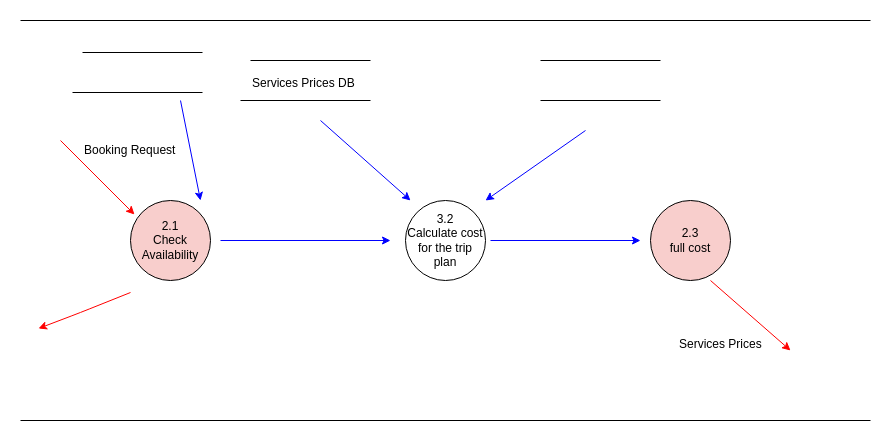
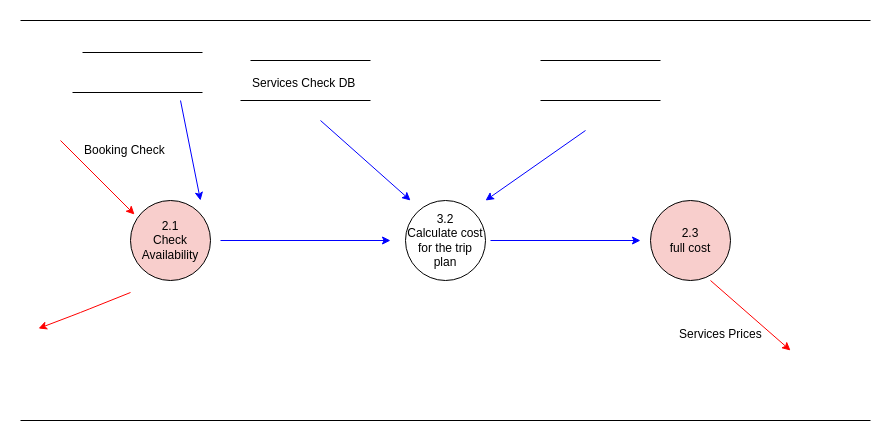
node "Services Prices DB": label "Services Prices DB" -> "Services Check DB"
node "Booking Request": label "Booking Request" -> "Booking Check"
node "Services Prices": moved (728, 345) -> (728, 335)
